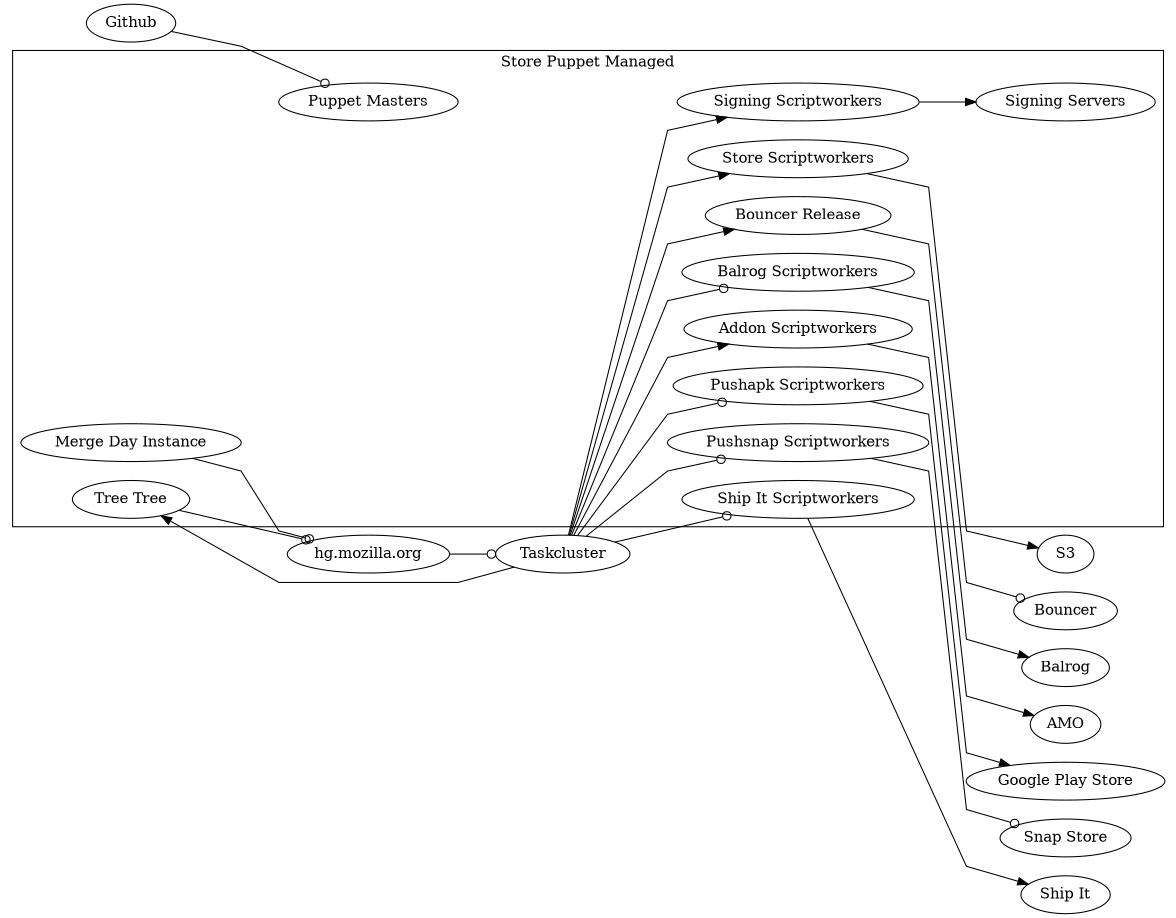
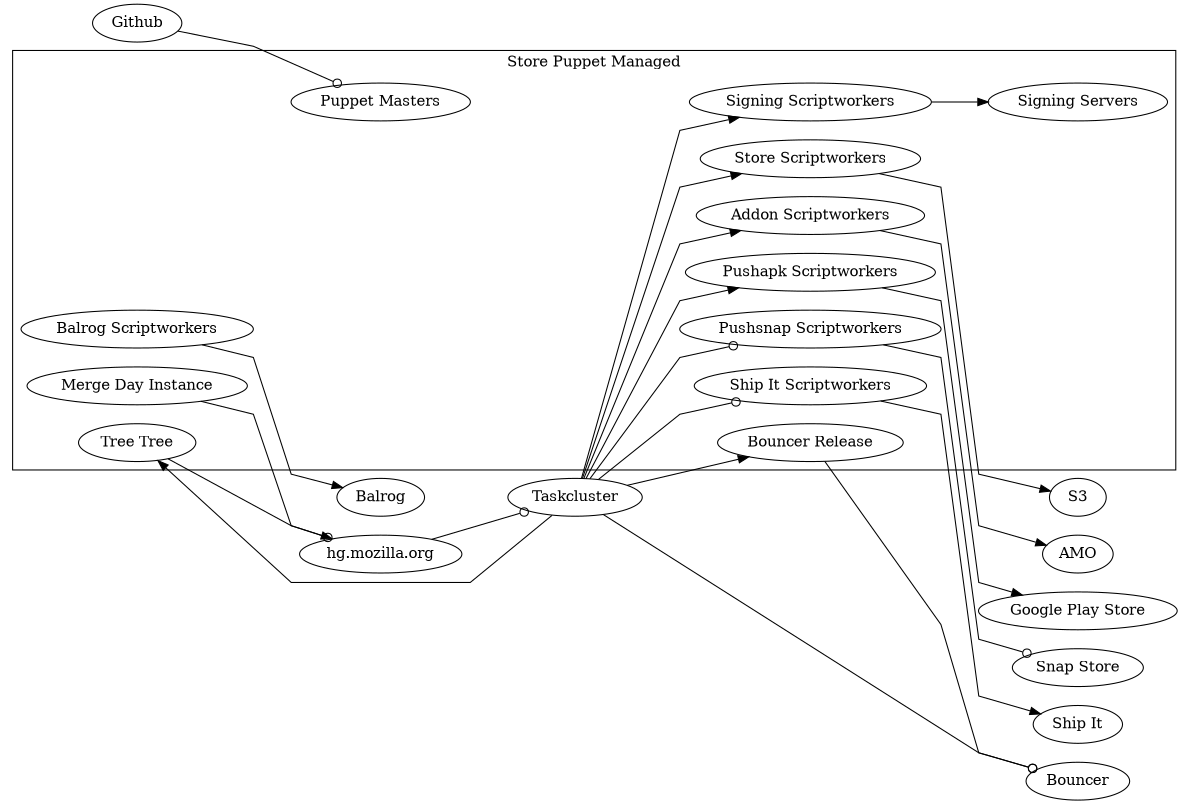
edge "Taskcluster" -> "Balrog Scriptworkers": now "Taskcluster" -> "Bouncer"
edge "Taskcluster" -> "Pushapk Scriptworkers": arrowhead odot -> normal
edge "Merge Day Instance" -> "hg.mozilla.org": arrowhead odot -> normal
